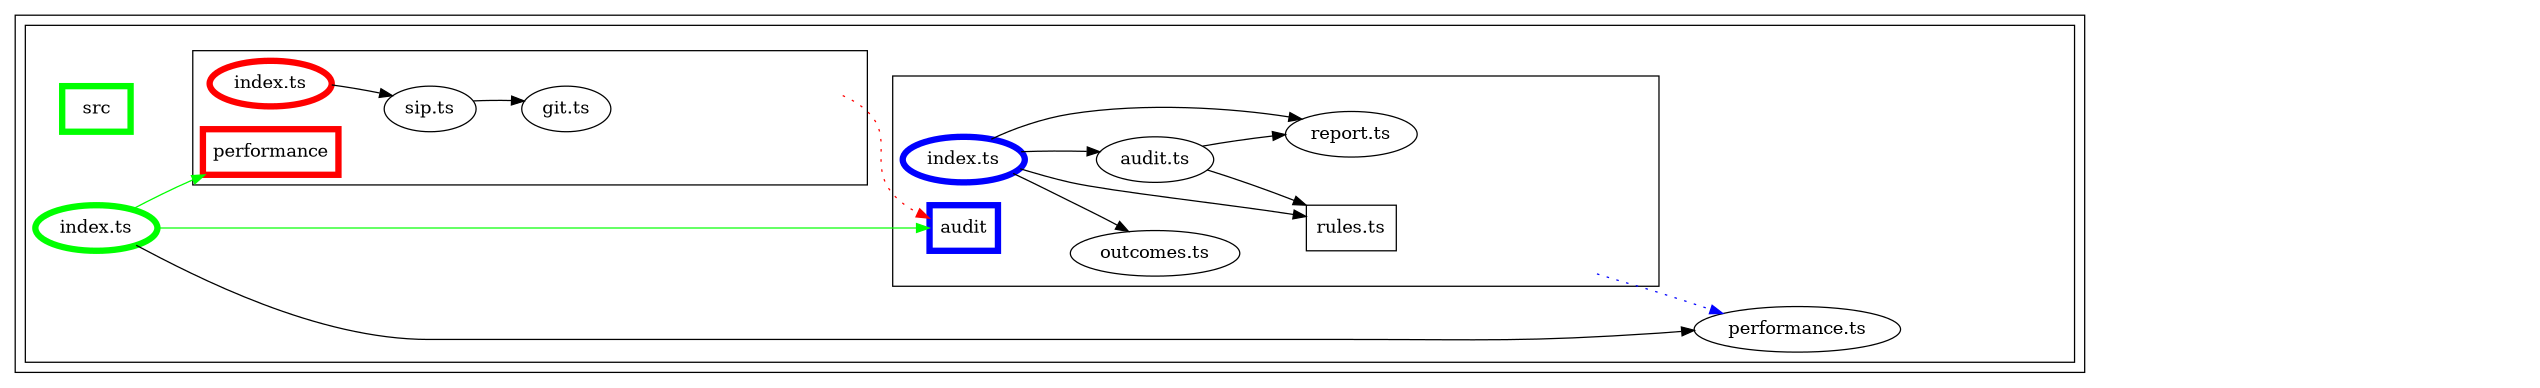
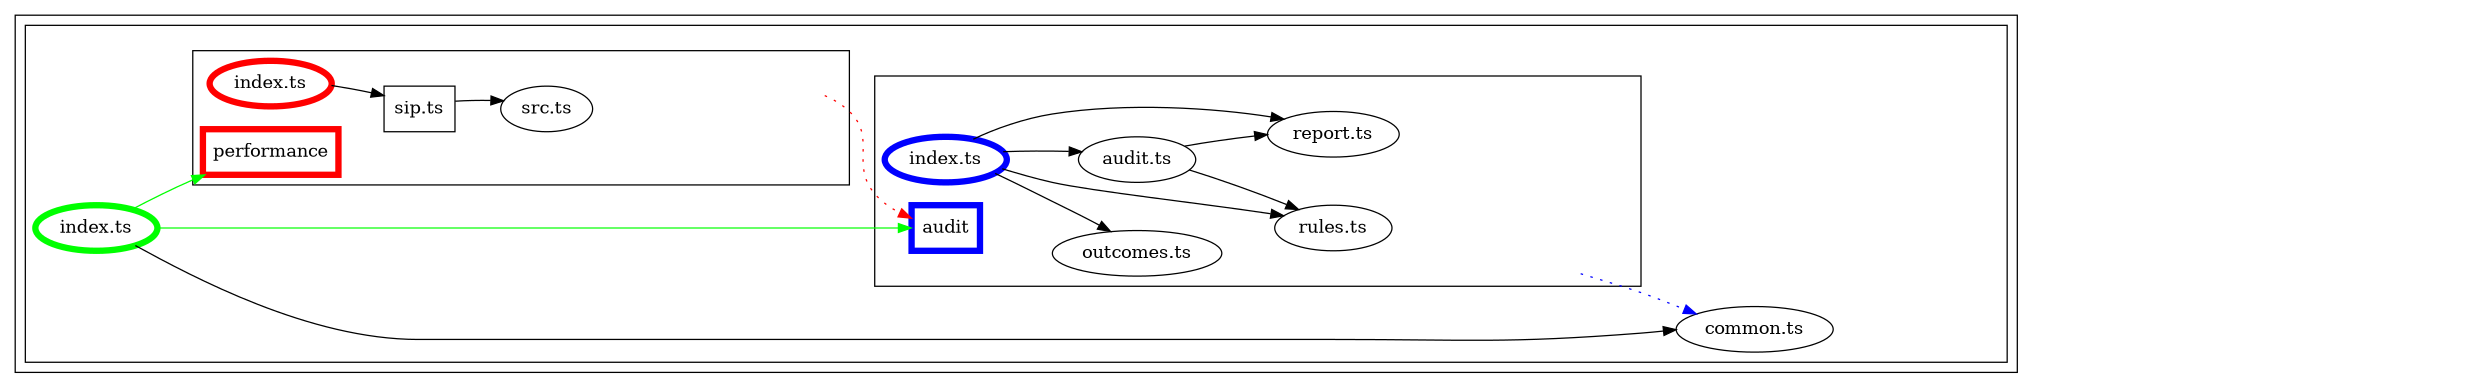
node "src": removed
node "sip.ts": shape ellipse -> box
node "git.ts": label "git.ts" -> "src.ts"
node "rules.ts": shape box -> ellipse
node "performance.ts": label "performance.ts" -> "common.ts"
